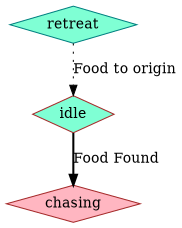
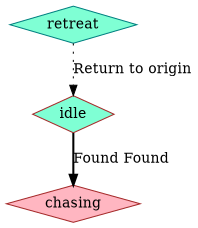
edge "retreat" -> "idle": label "Food to origin" -> "Return to origin"
edge "idle" -> "chasing": label "Food Found" -> "Found Found"
